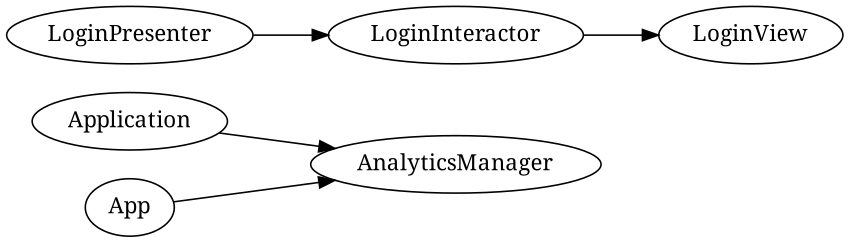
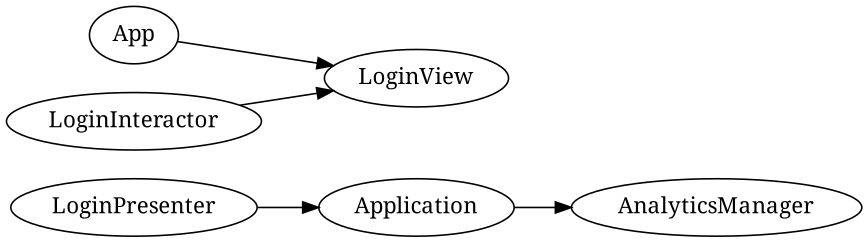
edge "LoginPresenter" -> "LoginInteractor": now "LoginPresenter" -> "Application"
edge "App" -> "AnalyticsManager": now "App" -> "LoginView"
